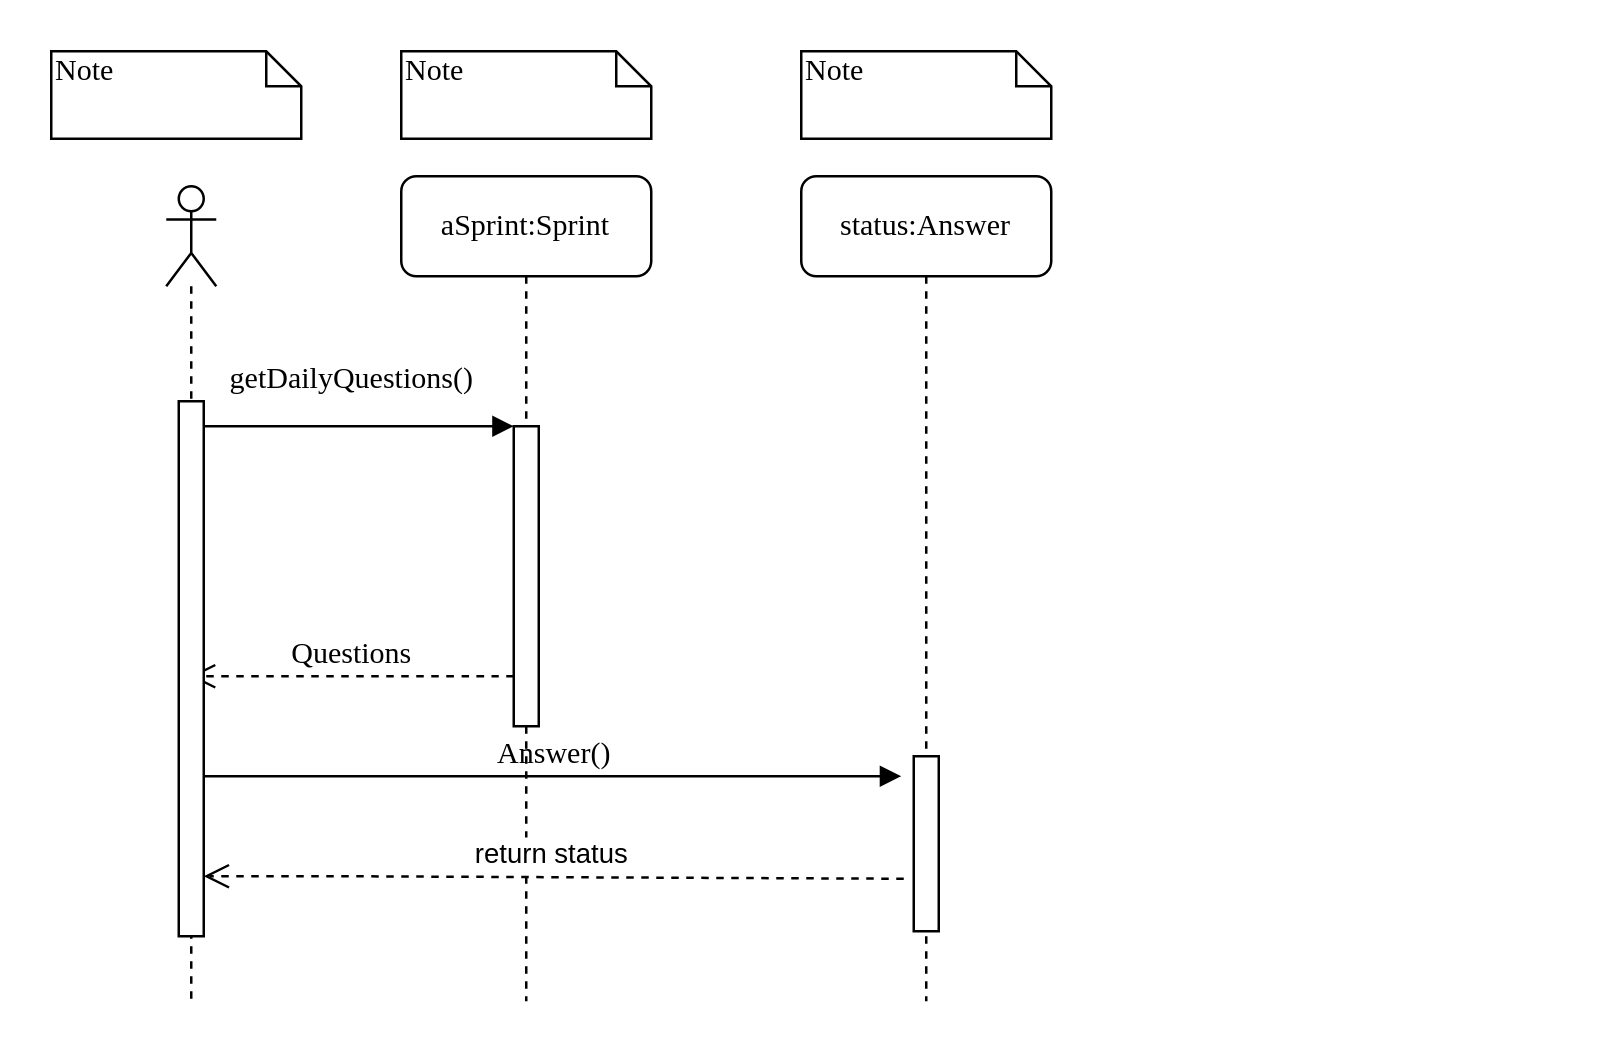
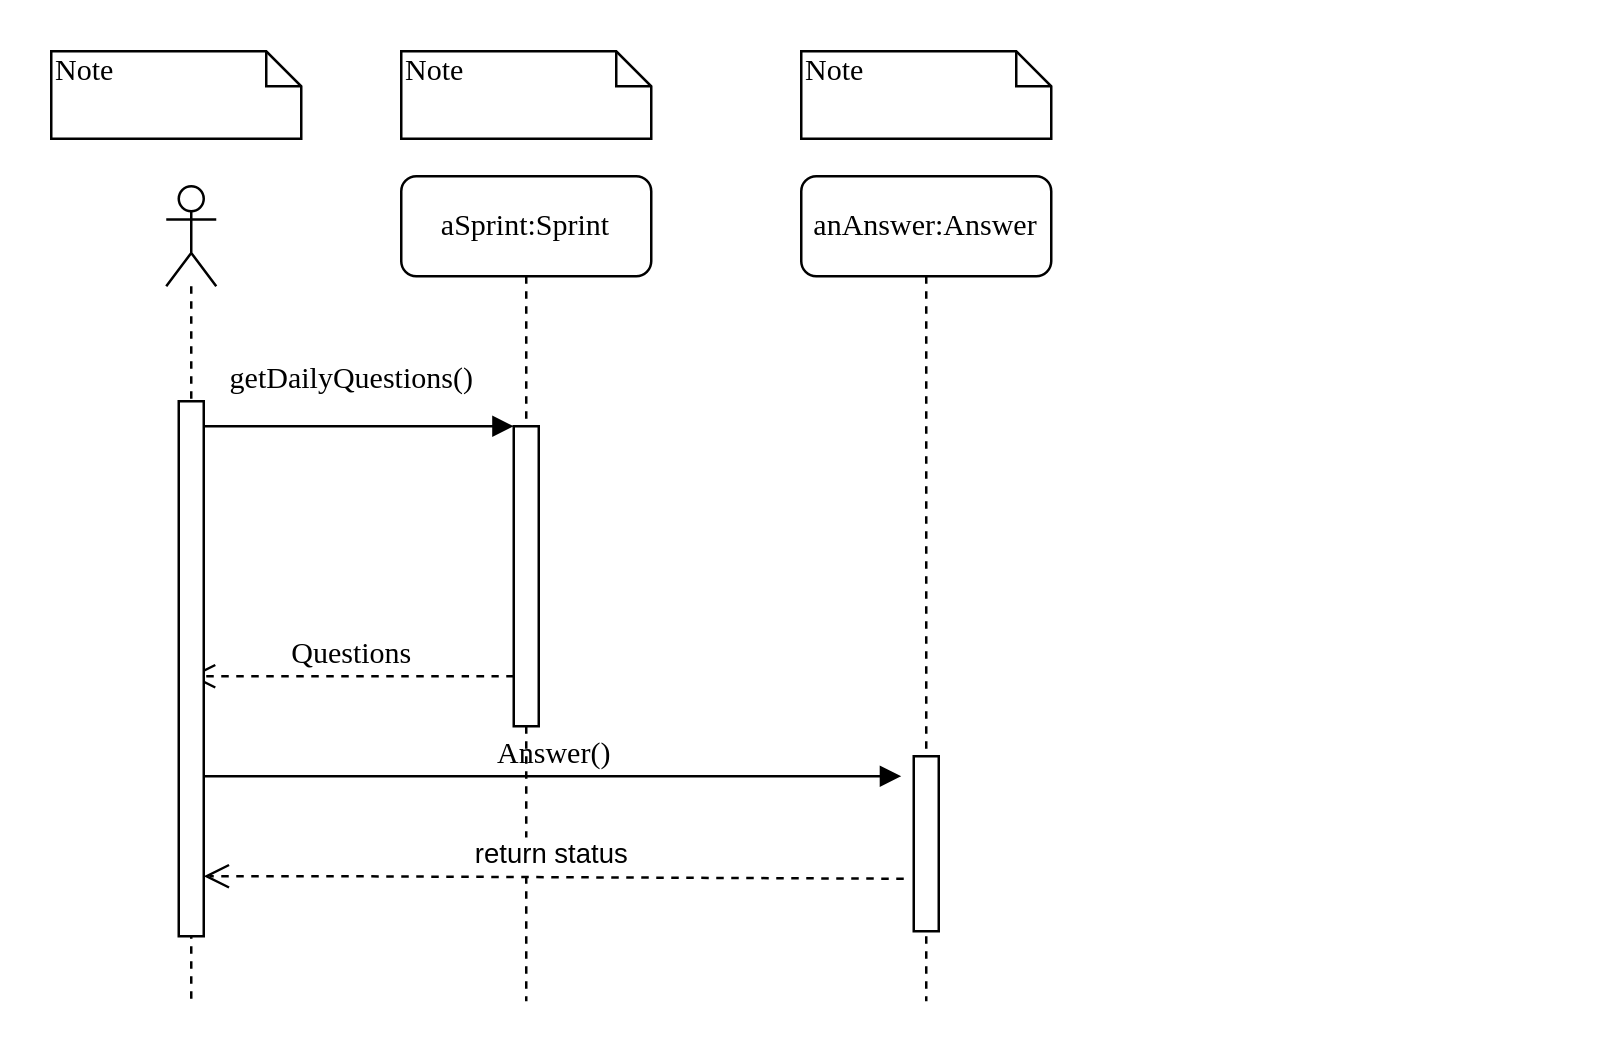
node "status:Answer": label "status:Answer" -> "anAnswer:Answer"
